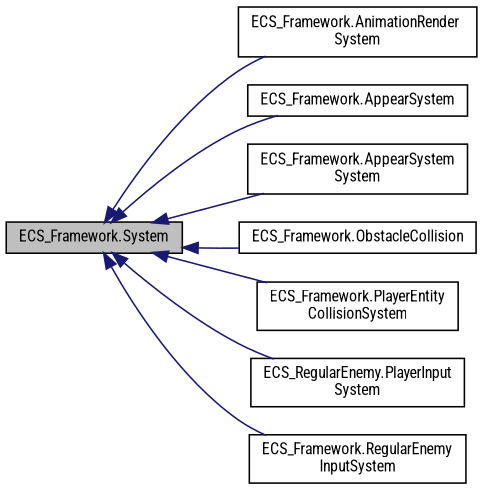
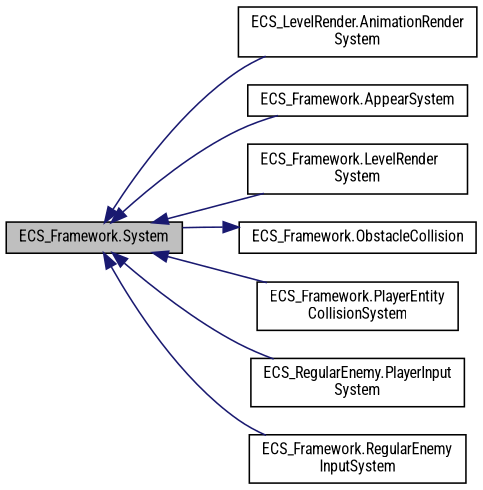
node "ECS_Framework.AnimationRender System": label "ECS_Framework.AnimationRender System" -> "ECS_LevelRender.AnimationRender System"
node "ECS_Framework.AppearSystem System": label "ECS_Framework.AppearSystem System" -> "ECS_Framework.LevelRender System"
edge "ECS_Framework.ObstacleCollision" -> "ECS_Framework.System": reversed
